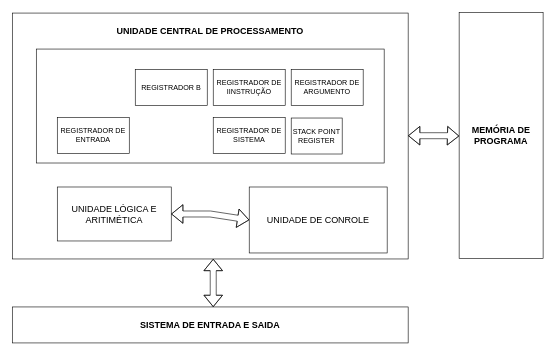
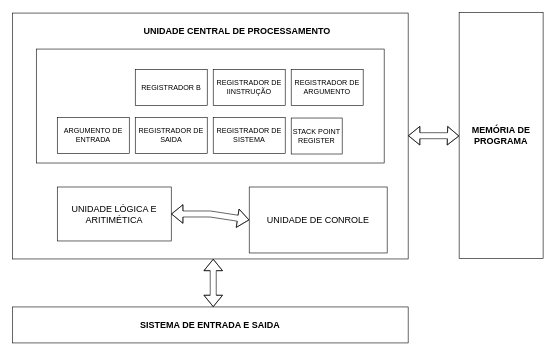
node "UNIDADE CENTRAL DE PROCESSAMENTO": moved (210, 31) -> (237, 31)
node "REGISTRADOR DE ENTRADA": label "REGISTRADOR DE ENTRADA" -> "ARGUMENTO DE ENTRADA"
node "REGISTRADOR DE SAIDA": added
